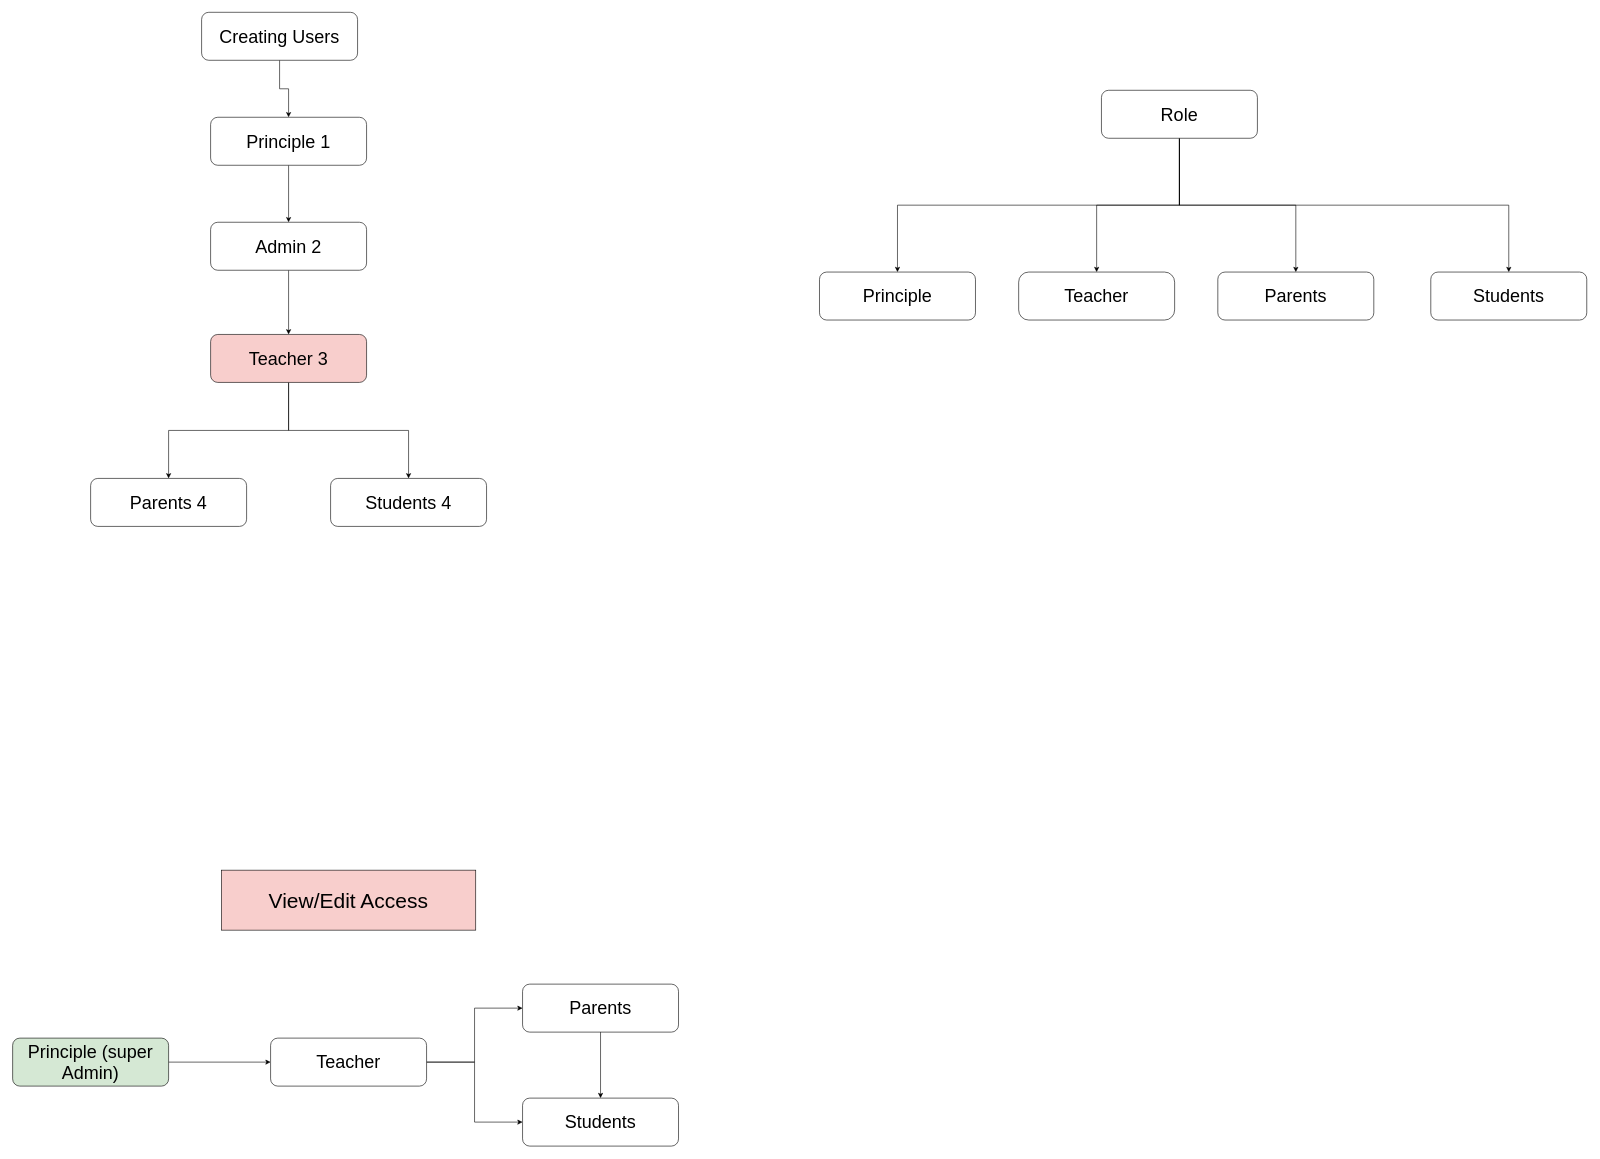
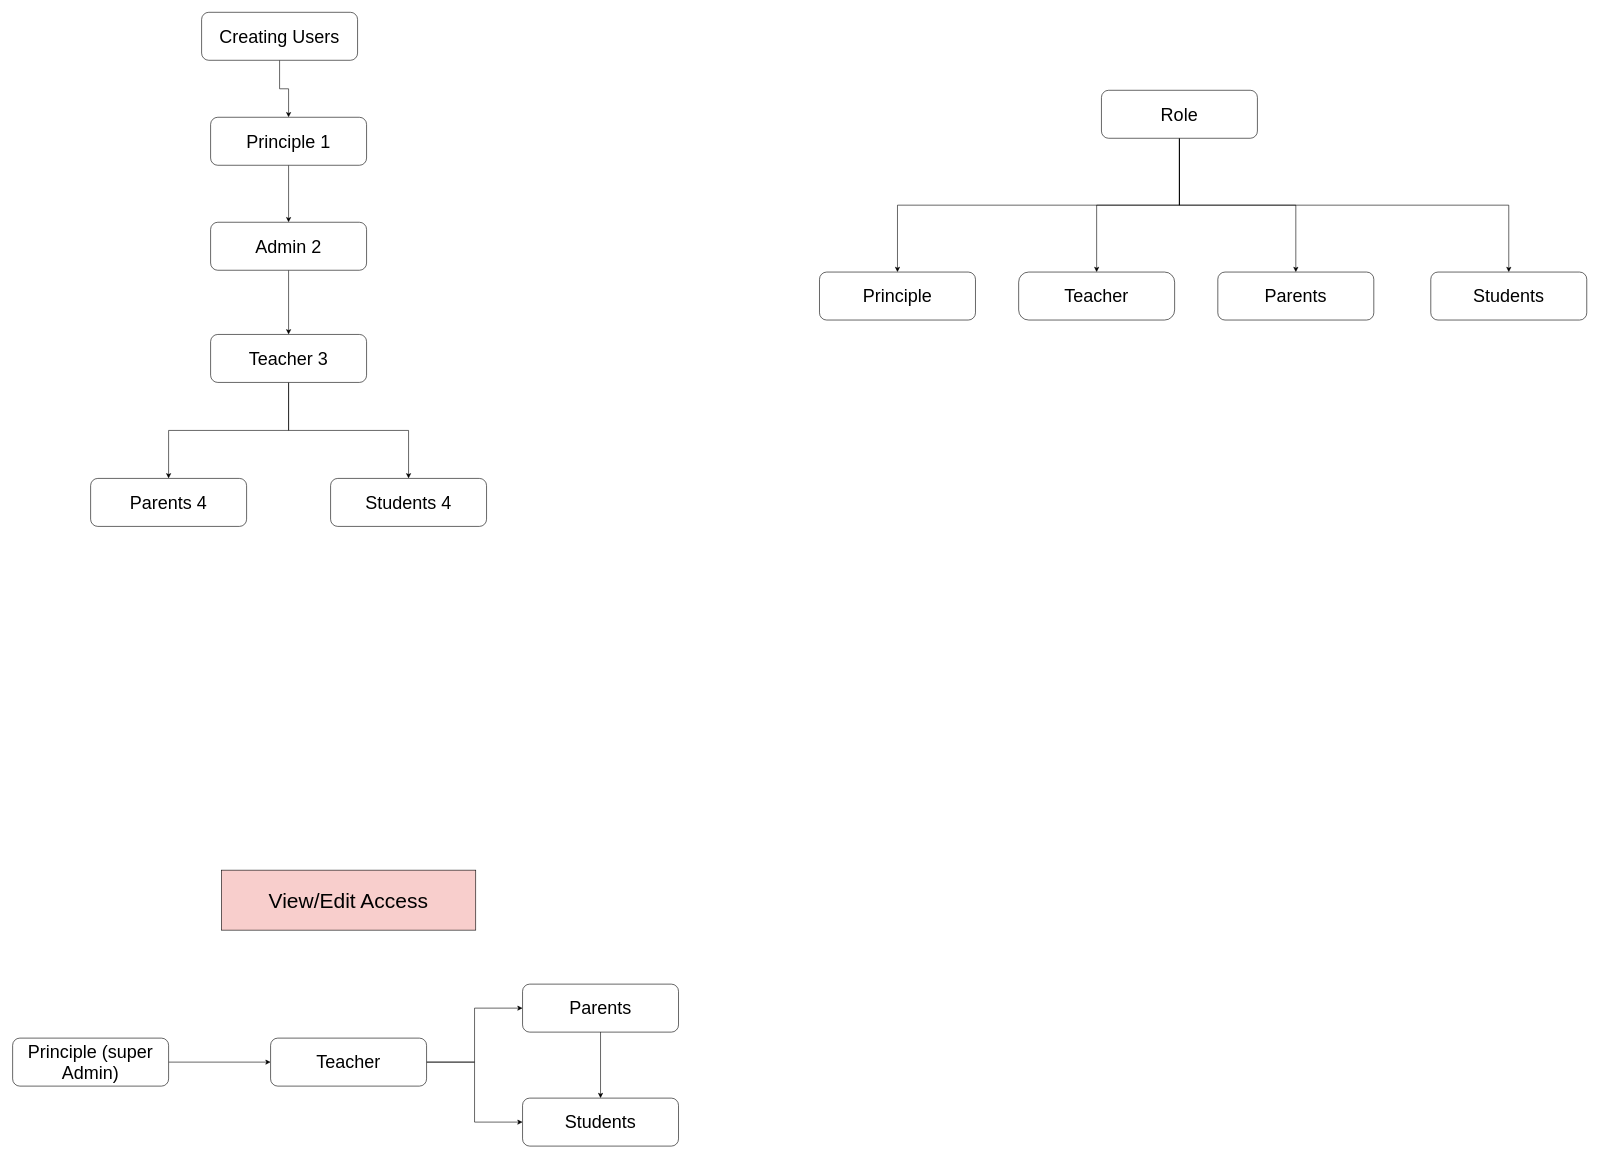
node "Teacher 3": fillcolor #f8cecc -> #ffffff
node "Principle (super Admin)": fillcolor #d5e8d4 -> #ffffff
